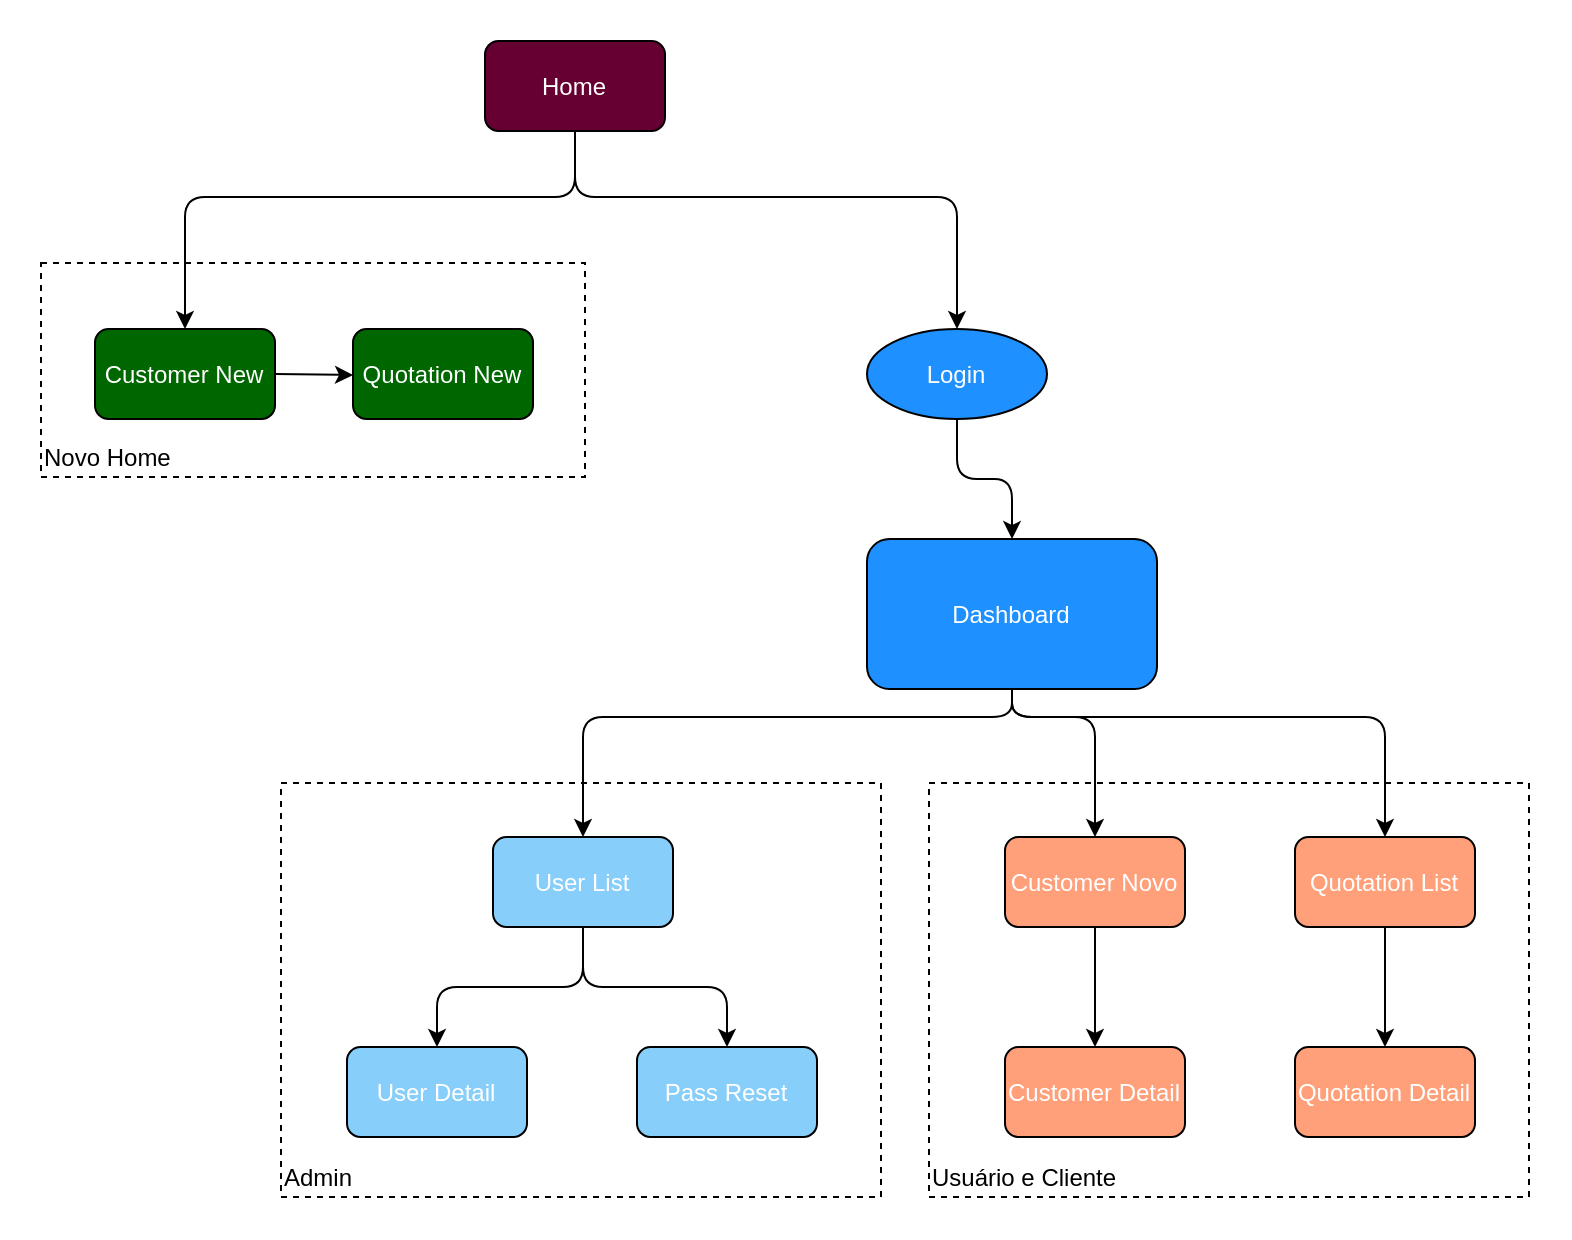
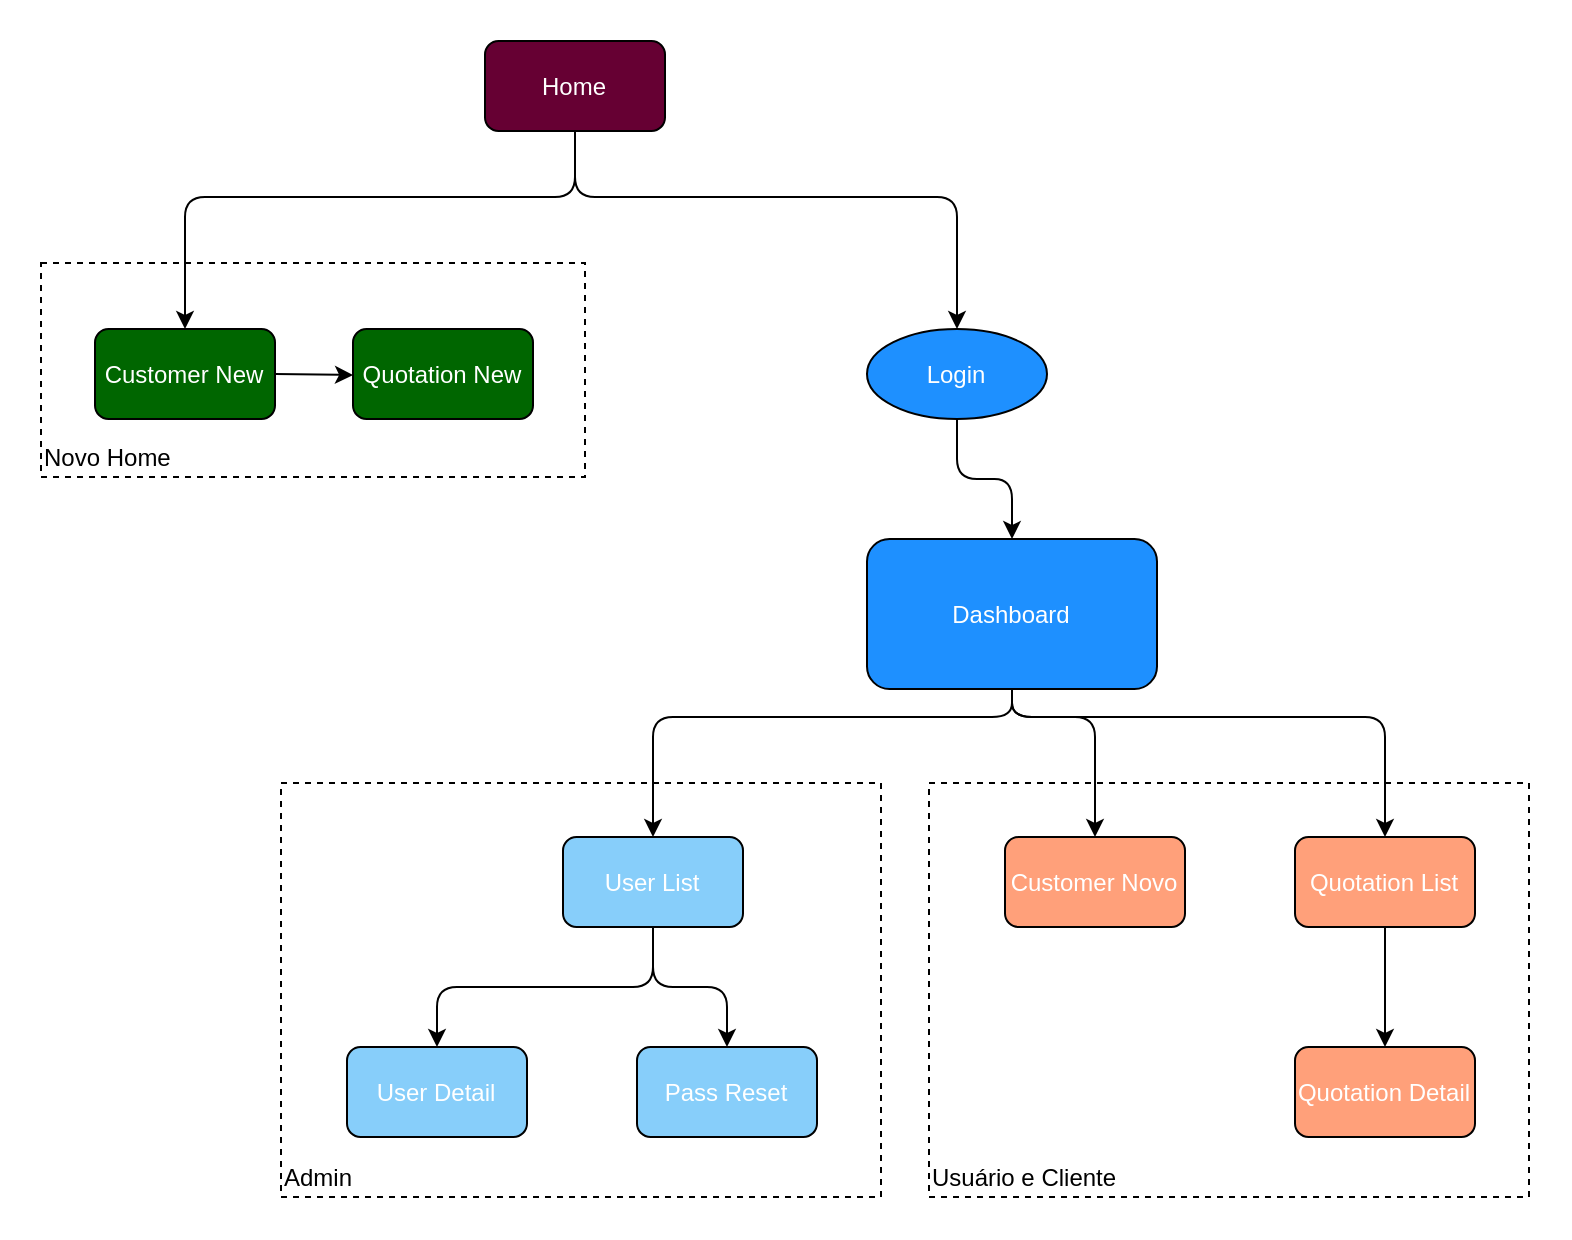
node "User List": moved (583, 882) -> (653, 882)
edge "Customer Novo" -> "Customer Detail": removed
node "Customer Detail": removed
